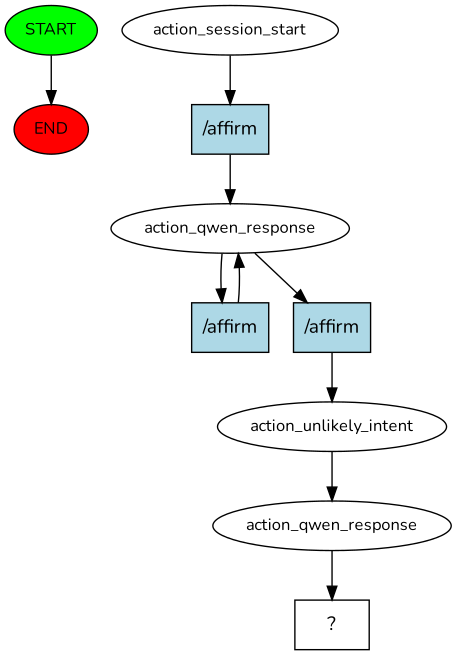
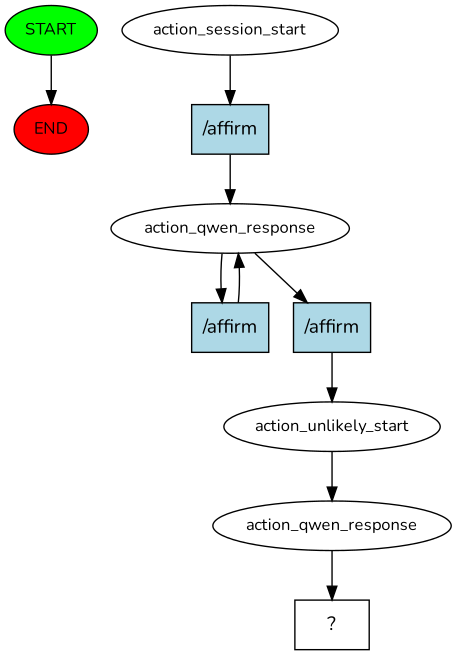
node "action_unlikely_intent": label "action_unlikely_intent" -> "action_unlikely_start"
